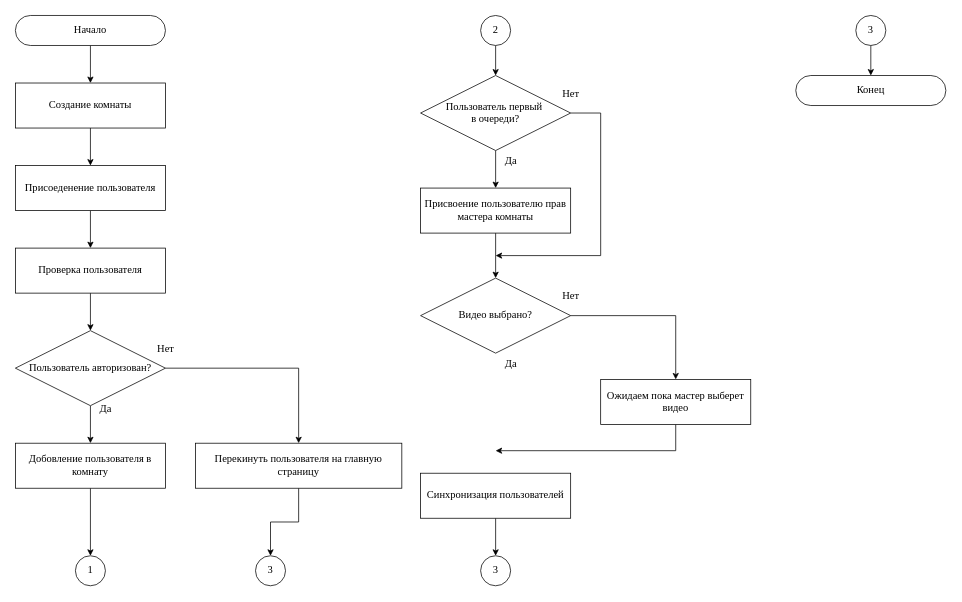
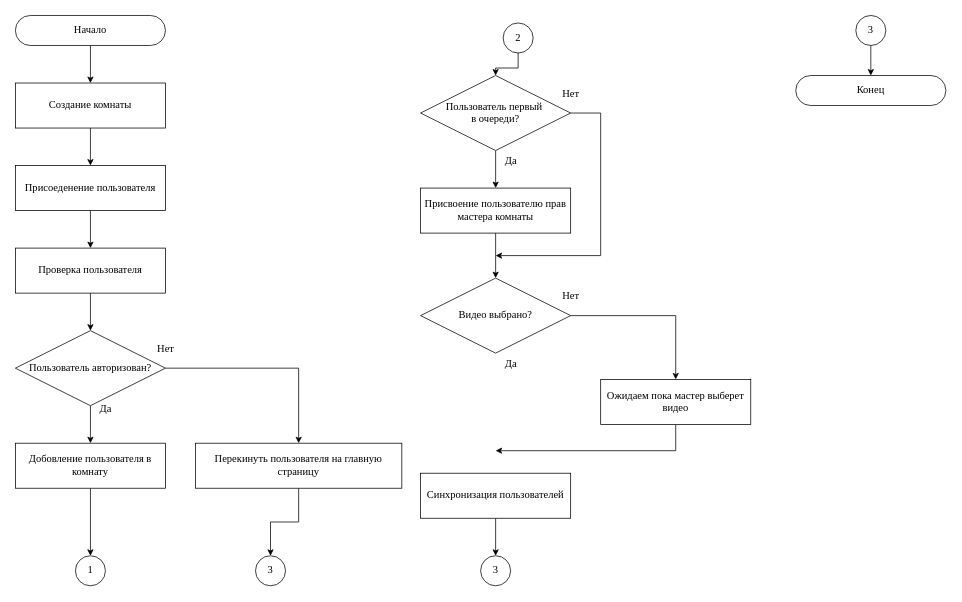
node "2": moved (495, 30) -> (518, 38)
